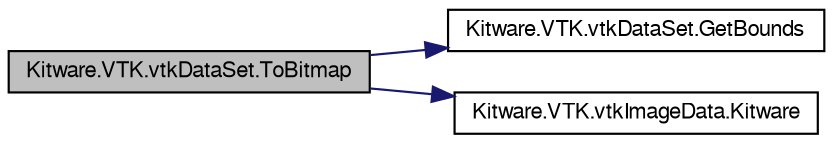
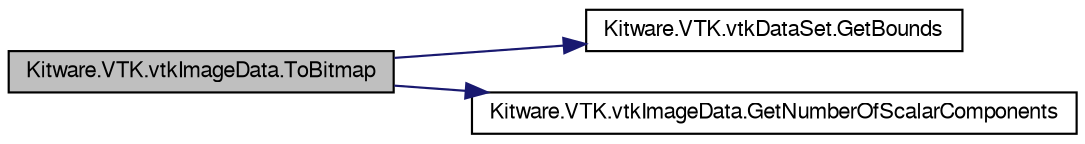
node "Kitware.VTK.vtkDataSet.ToBitmap": label "Kitware.VTK.vtkDataSet.ToBitmap" -> "Kitware.VTK.vtkImageData.ToBitmap"
node "Kitware.VTK.vtkImageData.Kitware": label "Kitware.VTK.vtkImageData.Kitware" -> "Kitware.VTK.vtkImageData.GetNumberOfScalarComponents"
